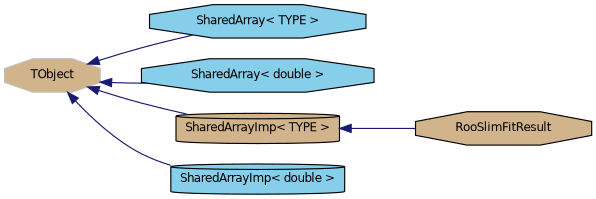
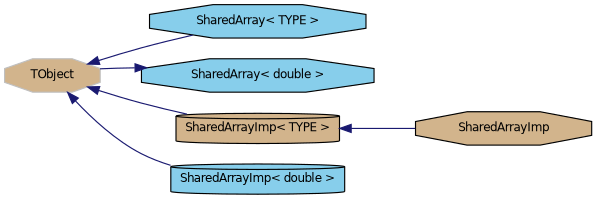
edge "SharedArray< double >" -> "TObject": reversed
node "RooSlimFitResult": label "RooSlimFitResult" -> "SharedArrayImp"
